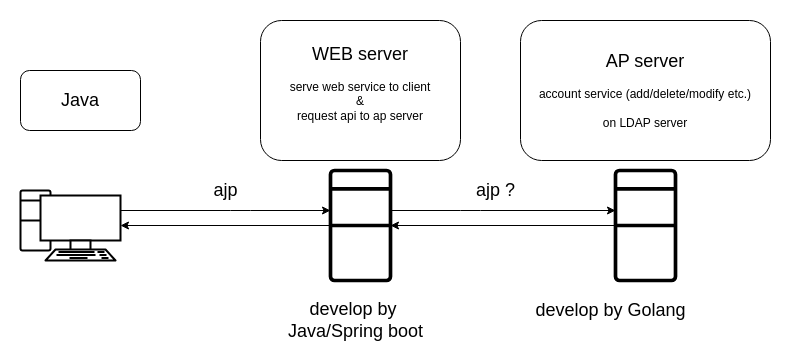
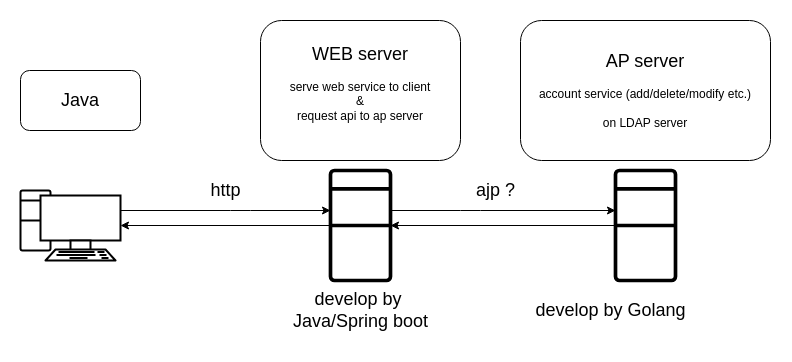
node "ajp": label "ajp" -> "http"
node "develop by Java/Spring boot": moved (356, 321) -> (361, 311)
